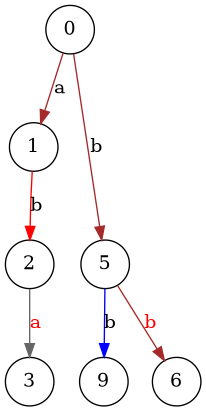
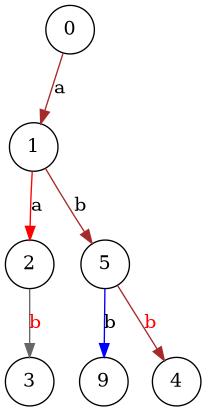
edge "0" -> "5": now "1" -> "5"
edge "1" -> "2": label "b" -> "a"
edge "2" -> "3": label "a" -> "b"
node "6": label "6" -> "4"
